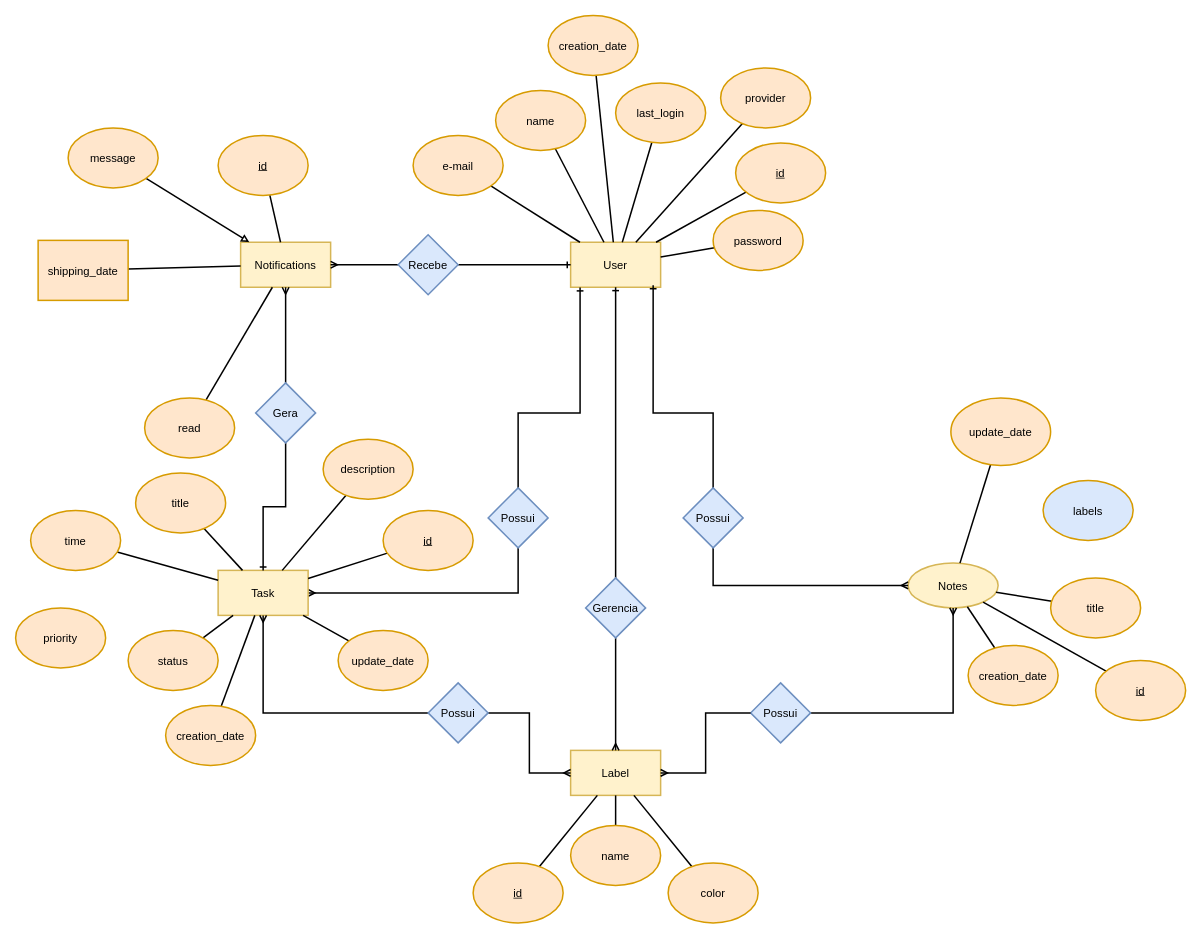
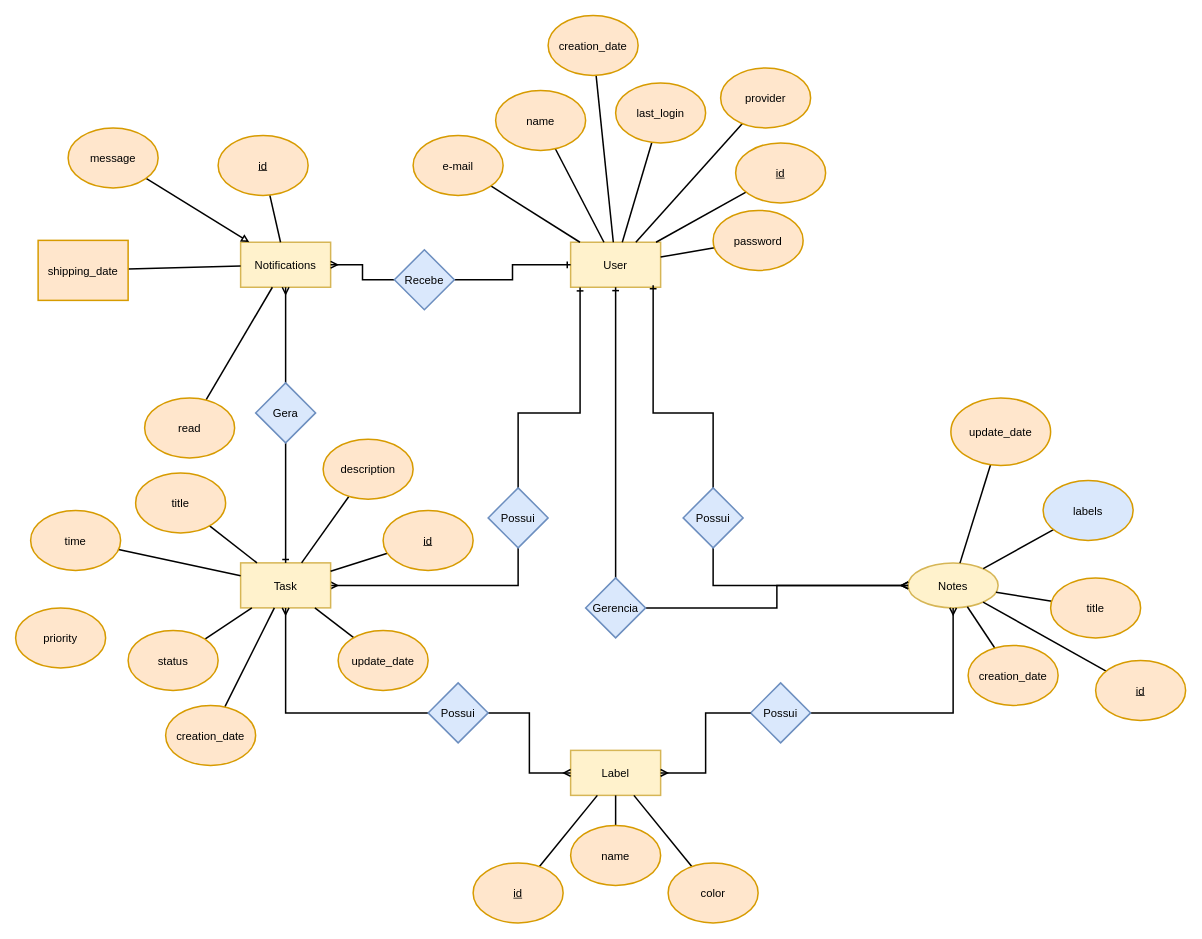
node "Recebe": moved (428, 265) -> (424, 280)
edge "labels" -- "Notes": added
node "Task": moved (263, 593) -> (285, 585)
edge "Gerencia" -> "Label": now "Gerencia" -> "Notes"
